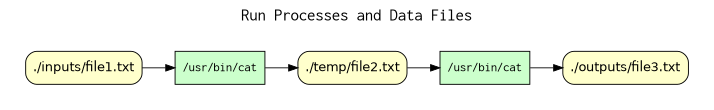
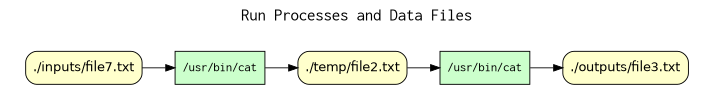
node "./inputs/file1.txt": label "./inputs/file1.txt" -> "./inputs/file7.txt"
